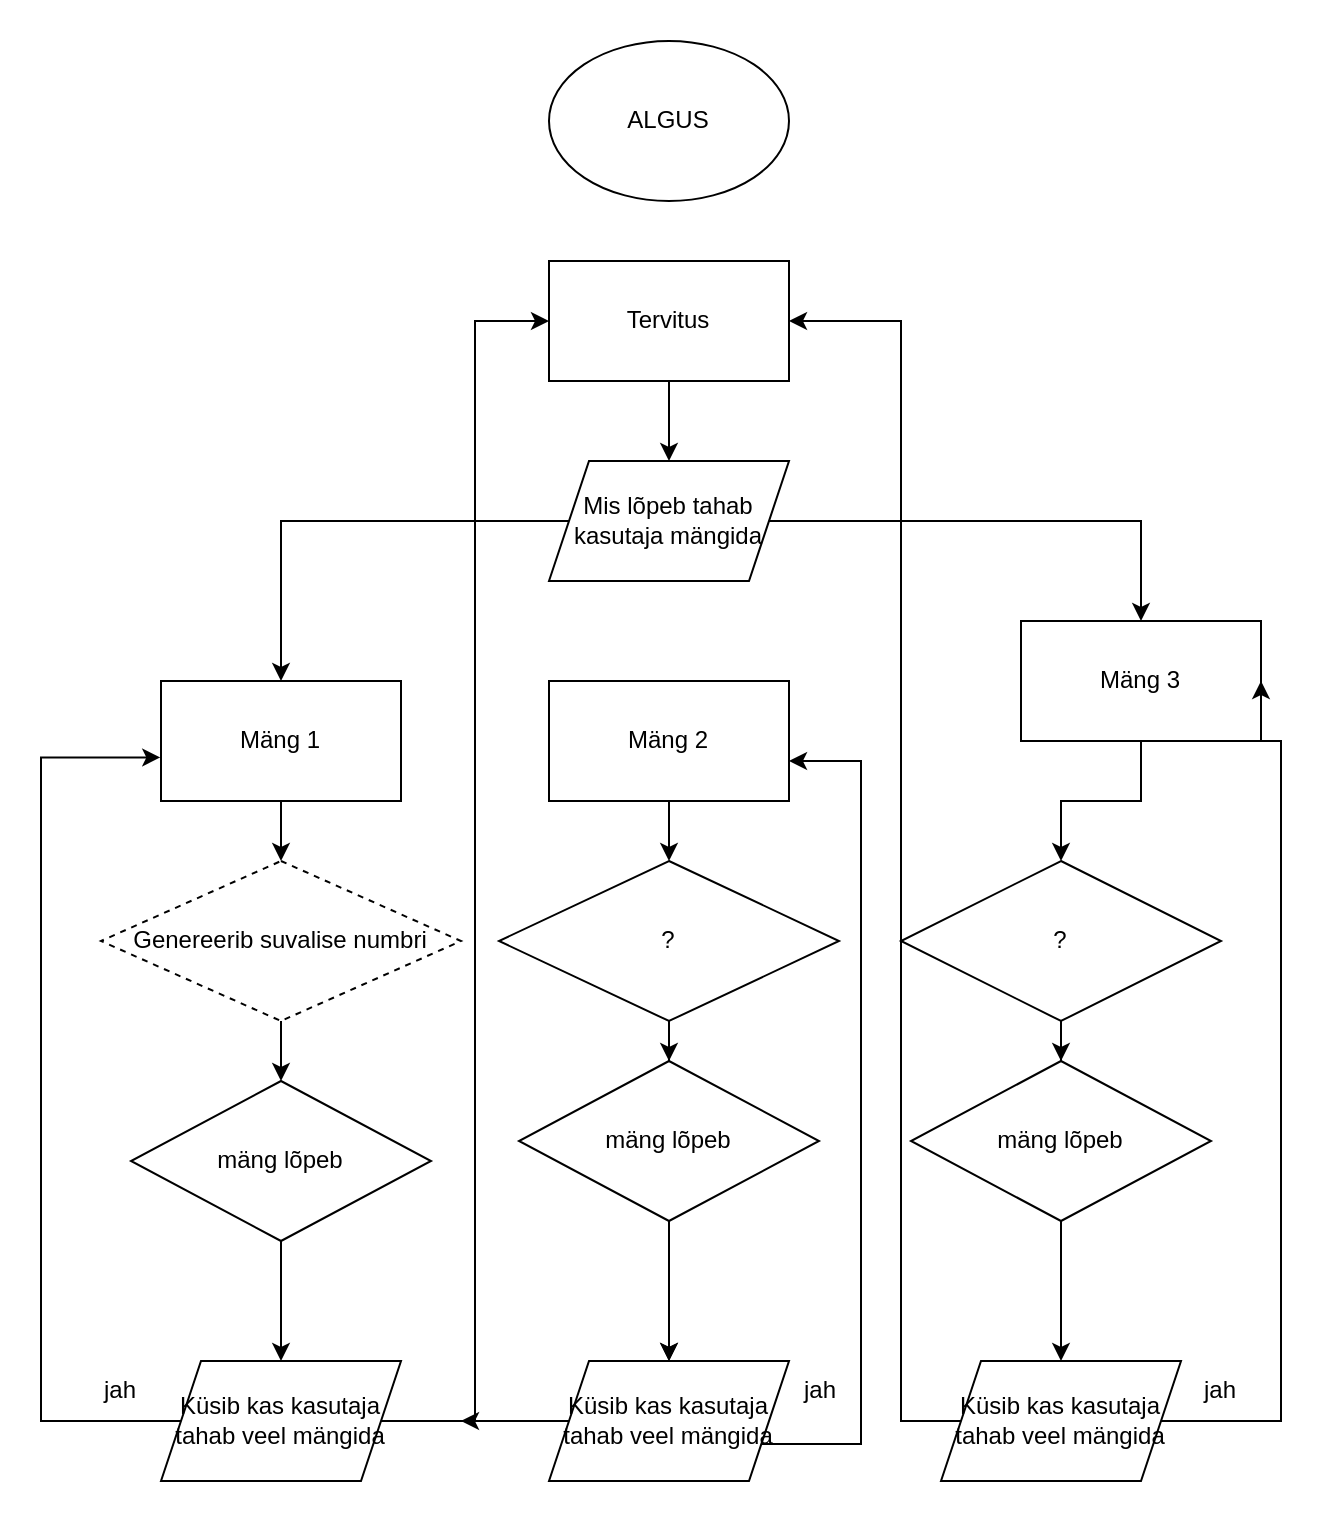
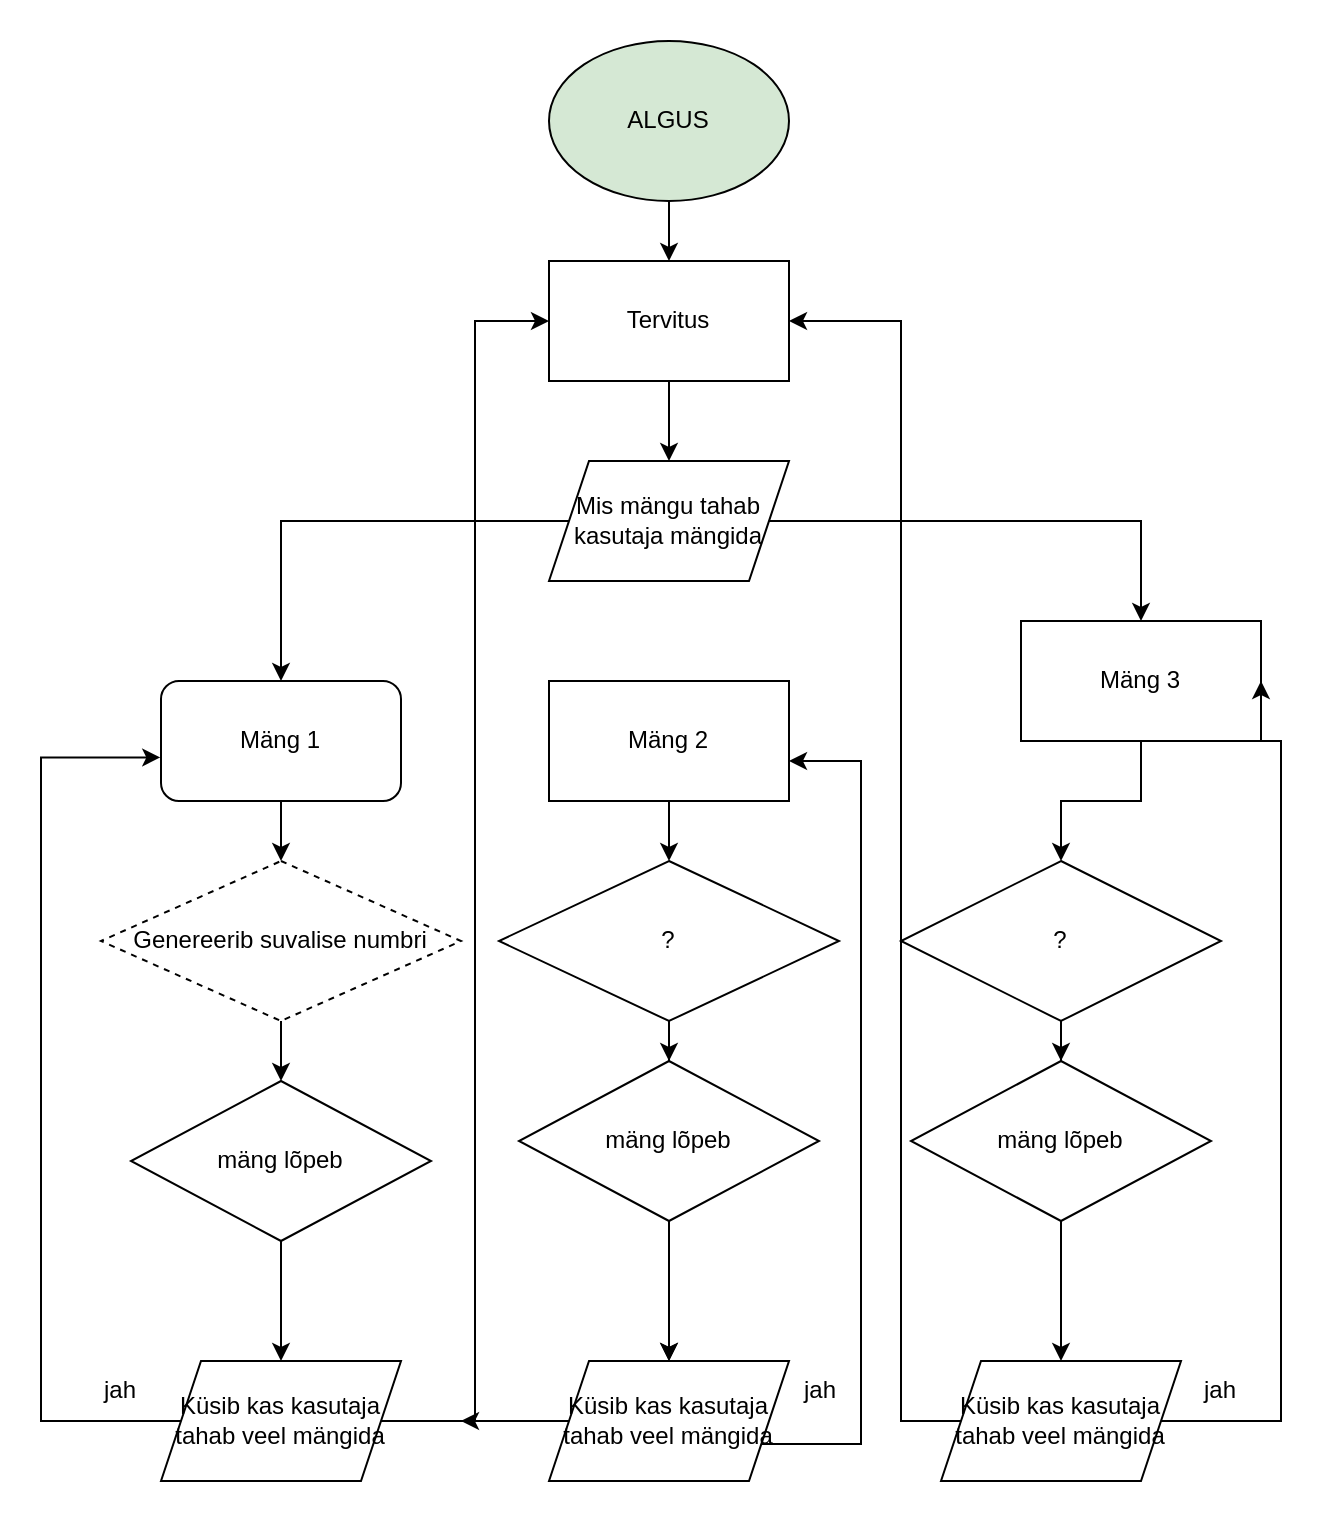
node "ALGUS": fillcolor #ffffff -> #d5e8d4
edge "ALGUS" -> "Tervitus": added
node "Mis lõpeb tahab kasutaja mängida": label "Mis lõpeb tahab kasutaja mängida" -> "Mis mängu tahab kasutaja mängida"
node "Mäng 1": shape rectangle -> rounded rectangle
